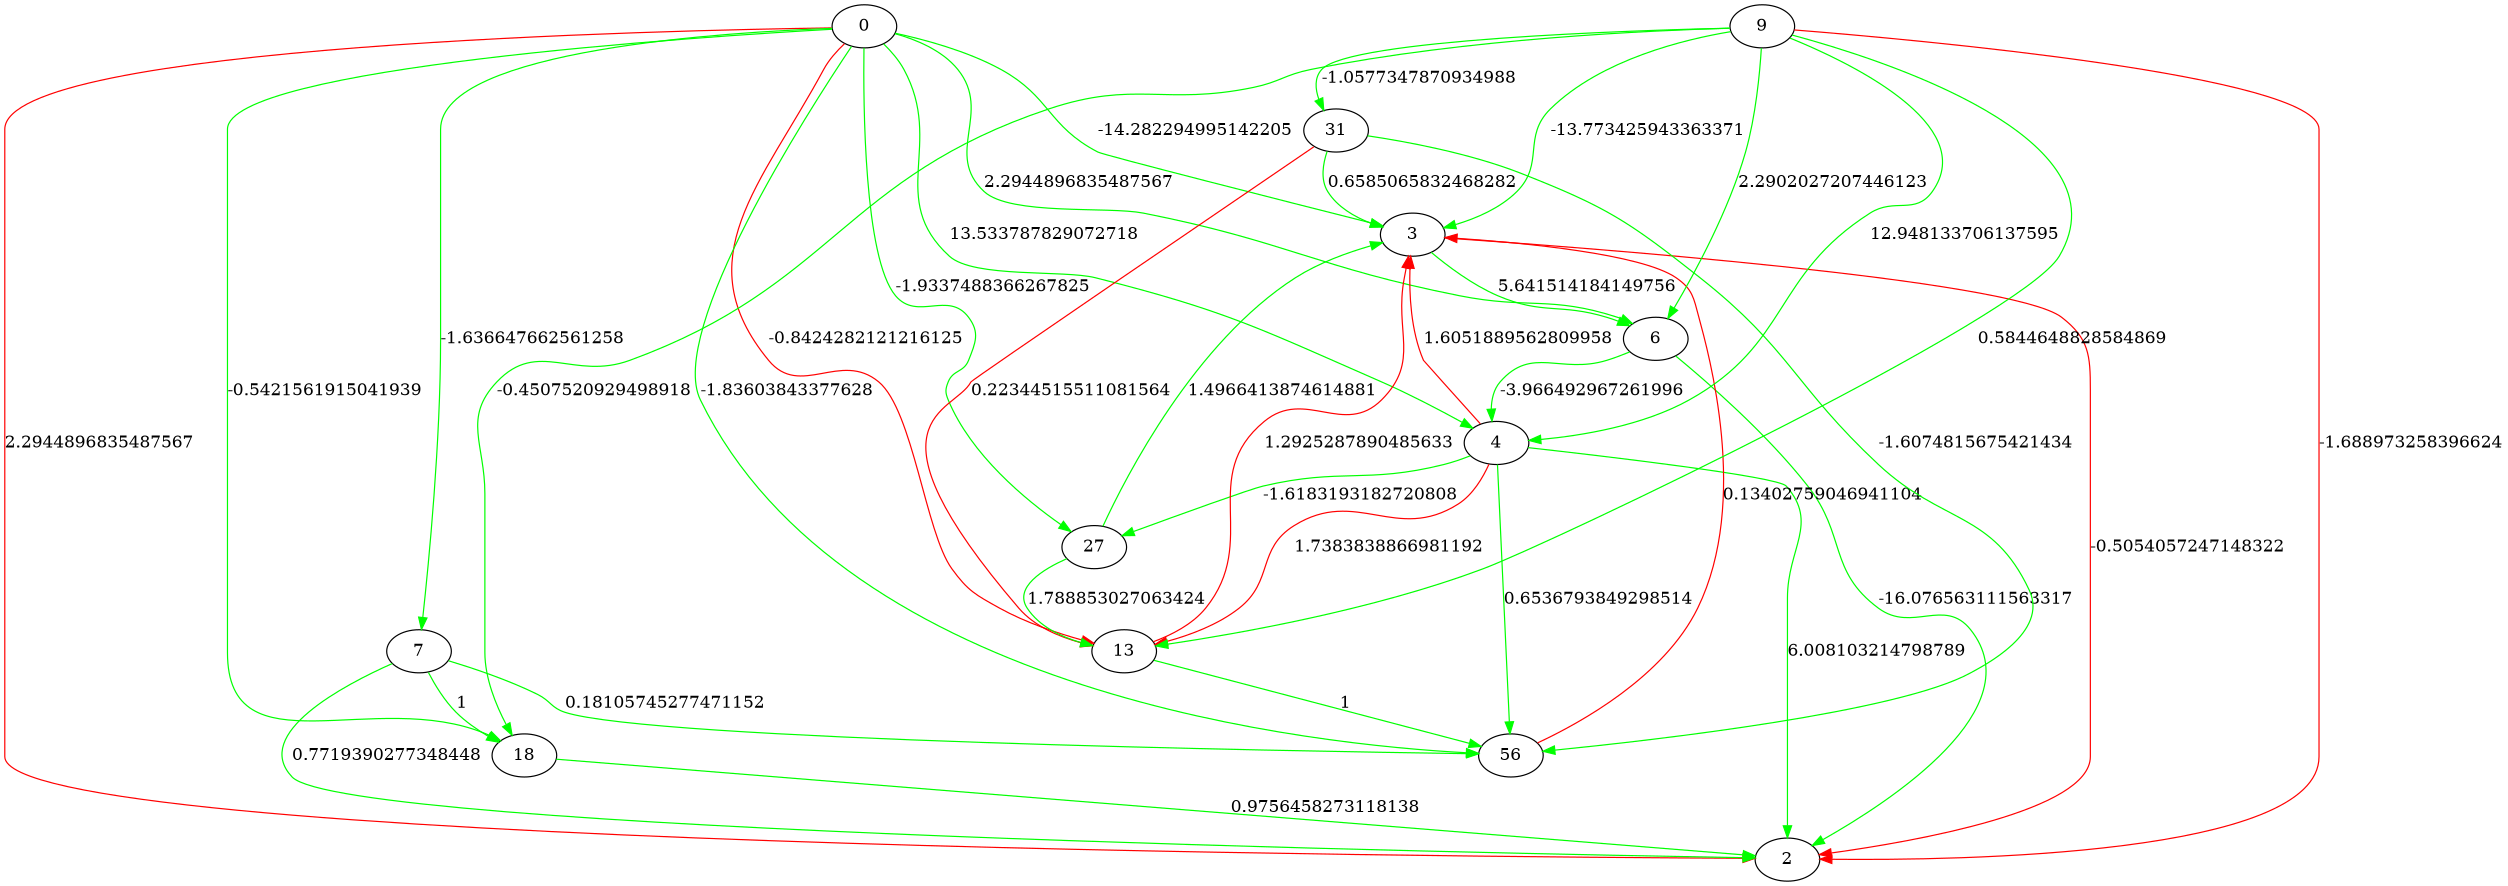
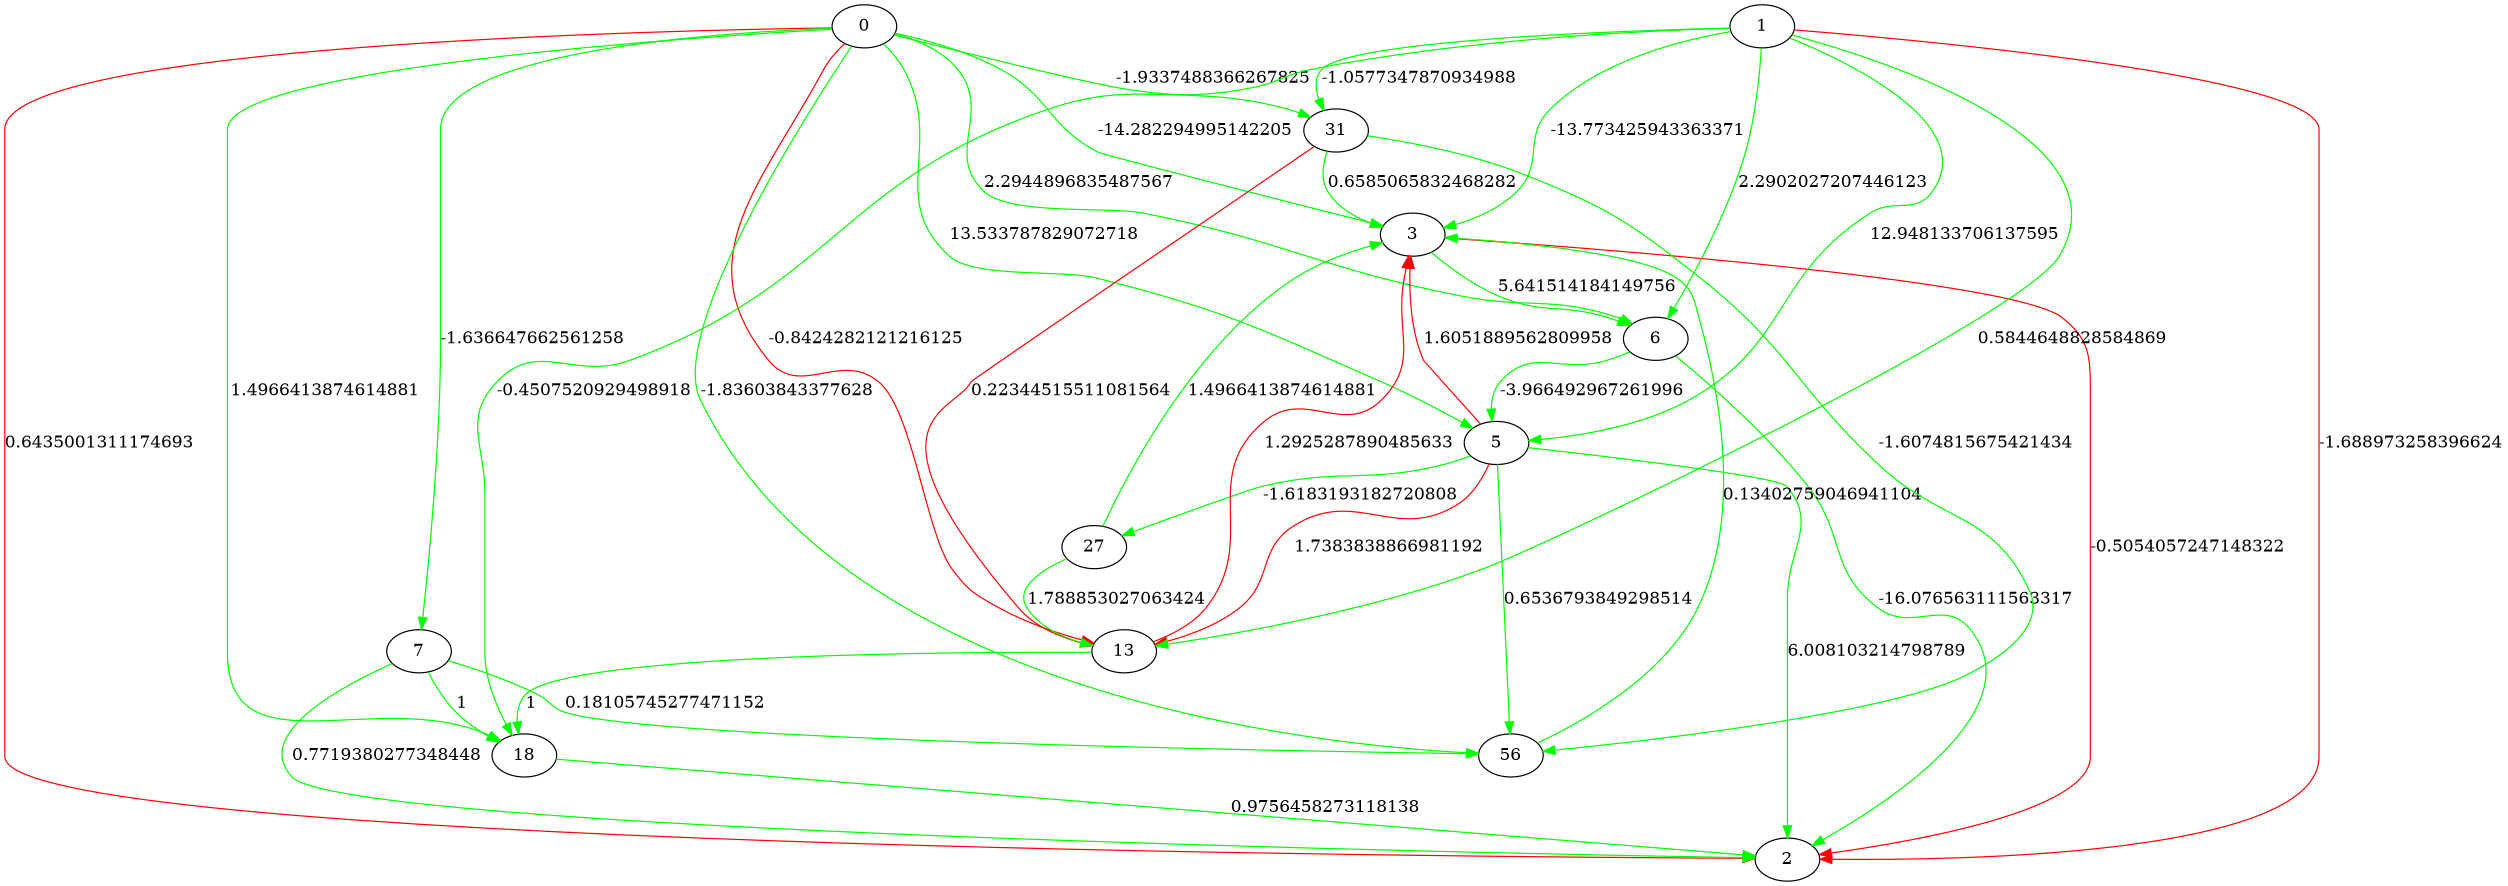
node "9": label "9" -> "1"
edge "0" -> "27": now "0" -> "31"
edge "0" -> "18": label "-0.5421561915041939" -> "1.4966413874614881"
edge "56" -> "3": color red -> green
edge "0" -> "2": label "2.2944896835487567" -> "0.6435001311174693"
node "4": label "4" -> "5"
edge "13" -> "56": now "13" -> "18"
edge "7" -> "2": label "0.7719390277348448" -> "0.7719380277348448"
